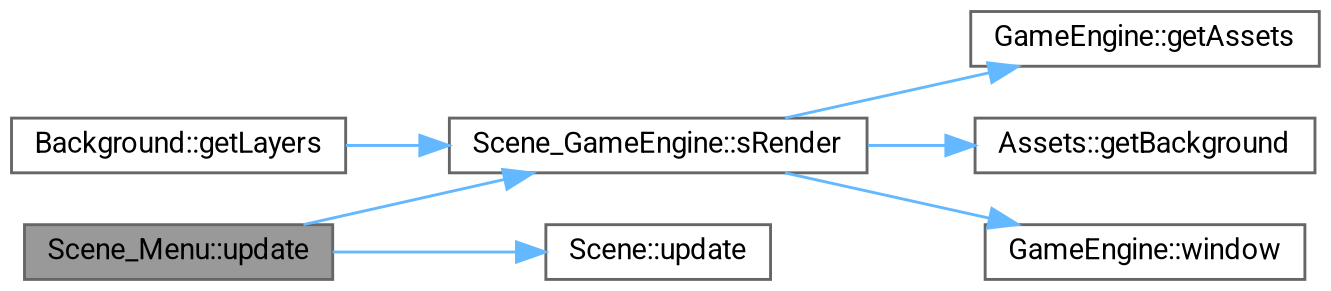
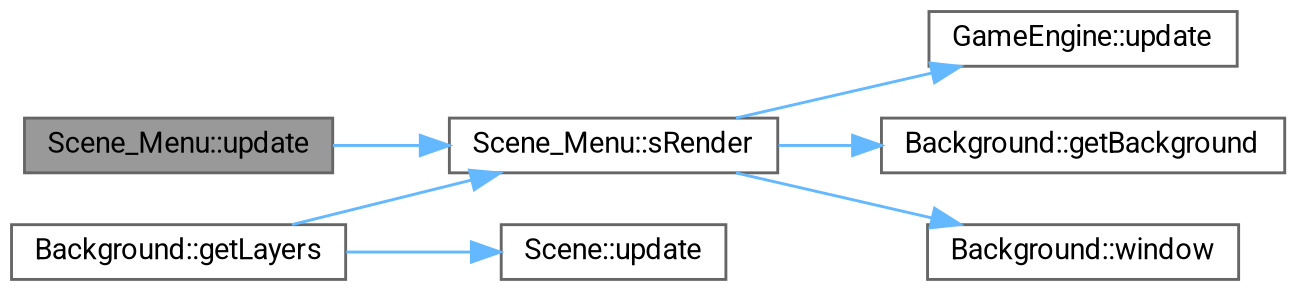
node "GameEngine::getAssets": label "GameEngine::getAssets" -> "GameEngine::update"
node "Scene_GameEngine::sRender": label "Scene_GameEngine::sRender" -> "Scene_Menu::sRender"
node "Assets::getBackground": label "Assets::getBackground" -> "Background::getBackground"
edge "Scene_Menu::update" -> "Scene::update": now "Background::getLayers" -> "Scene::update"
node "GameEngine::window": label "GameEngine::window" -> "Background::window"
